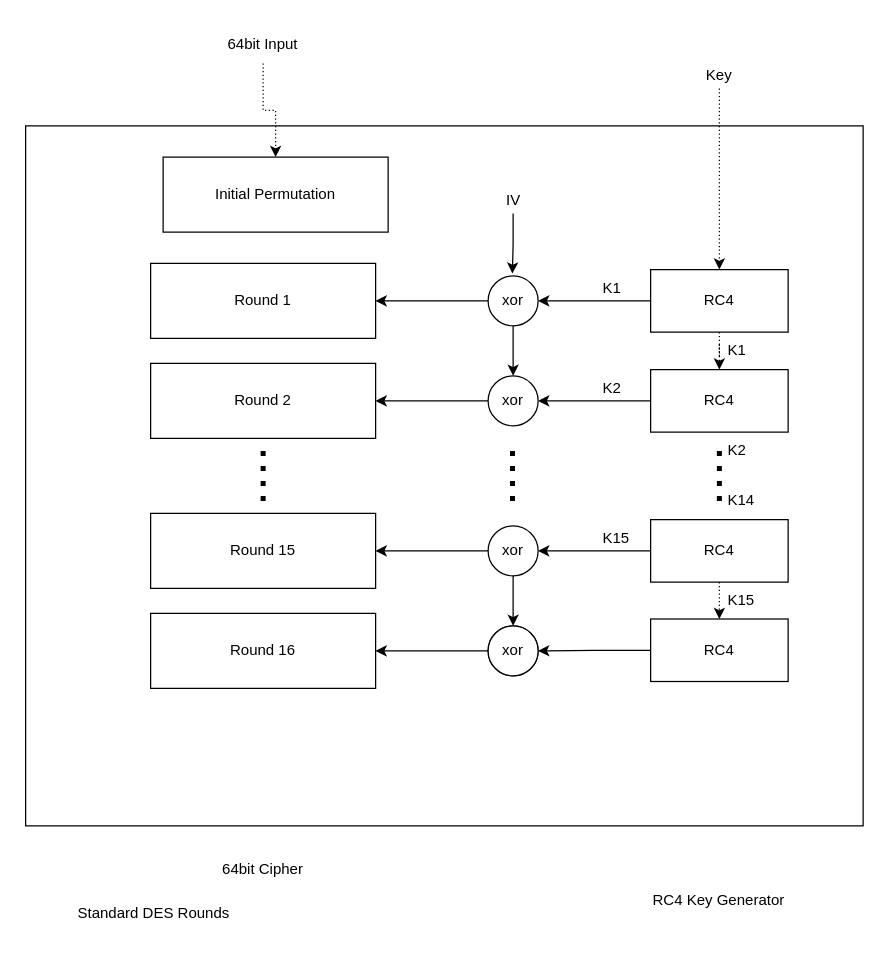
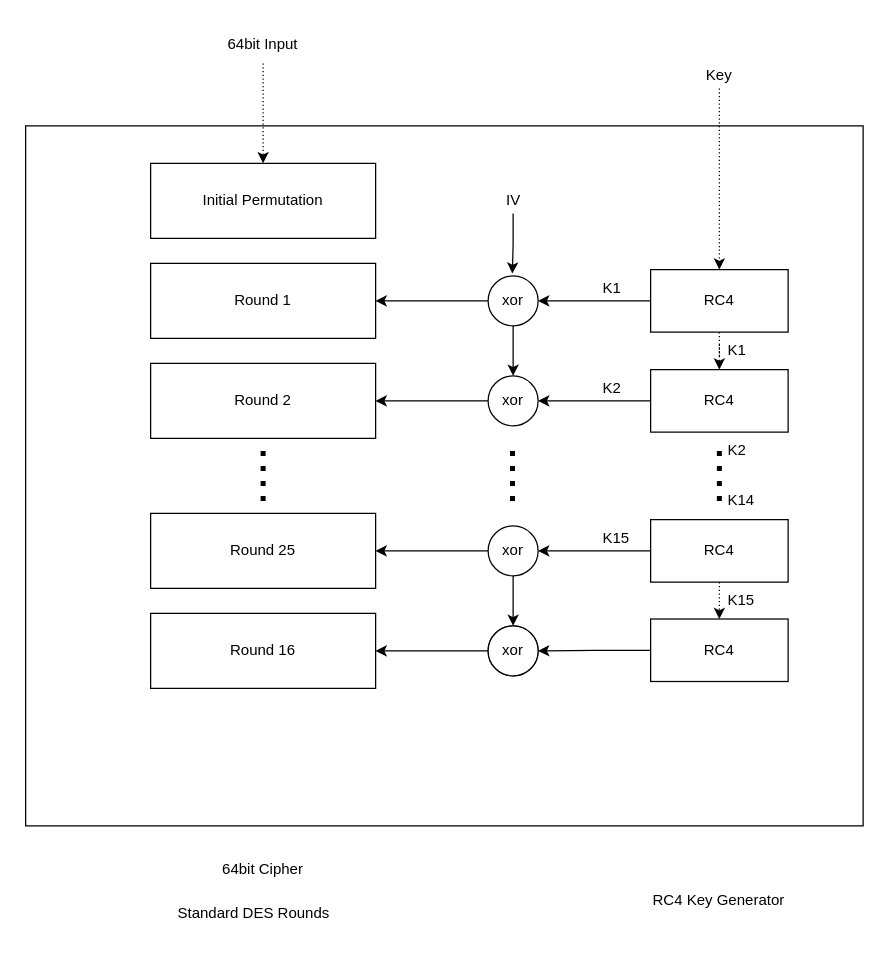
node "Initial Permutation": moved (276, 194) -> (263, 201)
node "Round 15": label "Round 15" -> "Round 25"
node "Standard DES Rounds": moved (163, 913) -> (263, 913)
